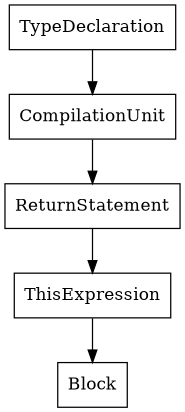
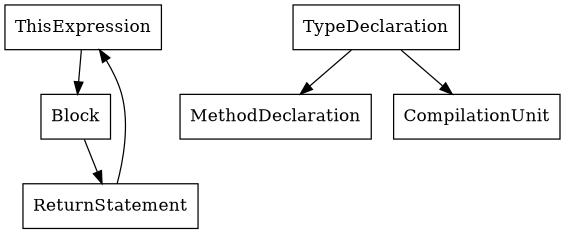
node "MethodDeclaration": added
edge "CompilationUnit" -> "ReturnStatement": now "Block" -> "ReturnStatement"
